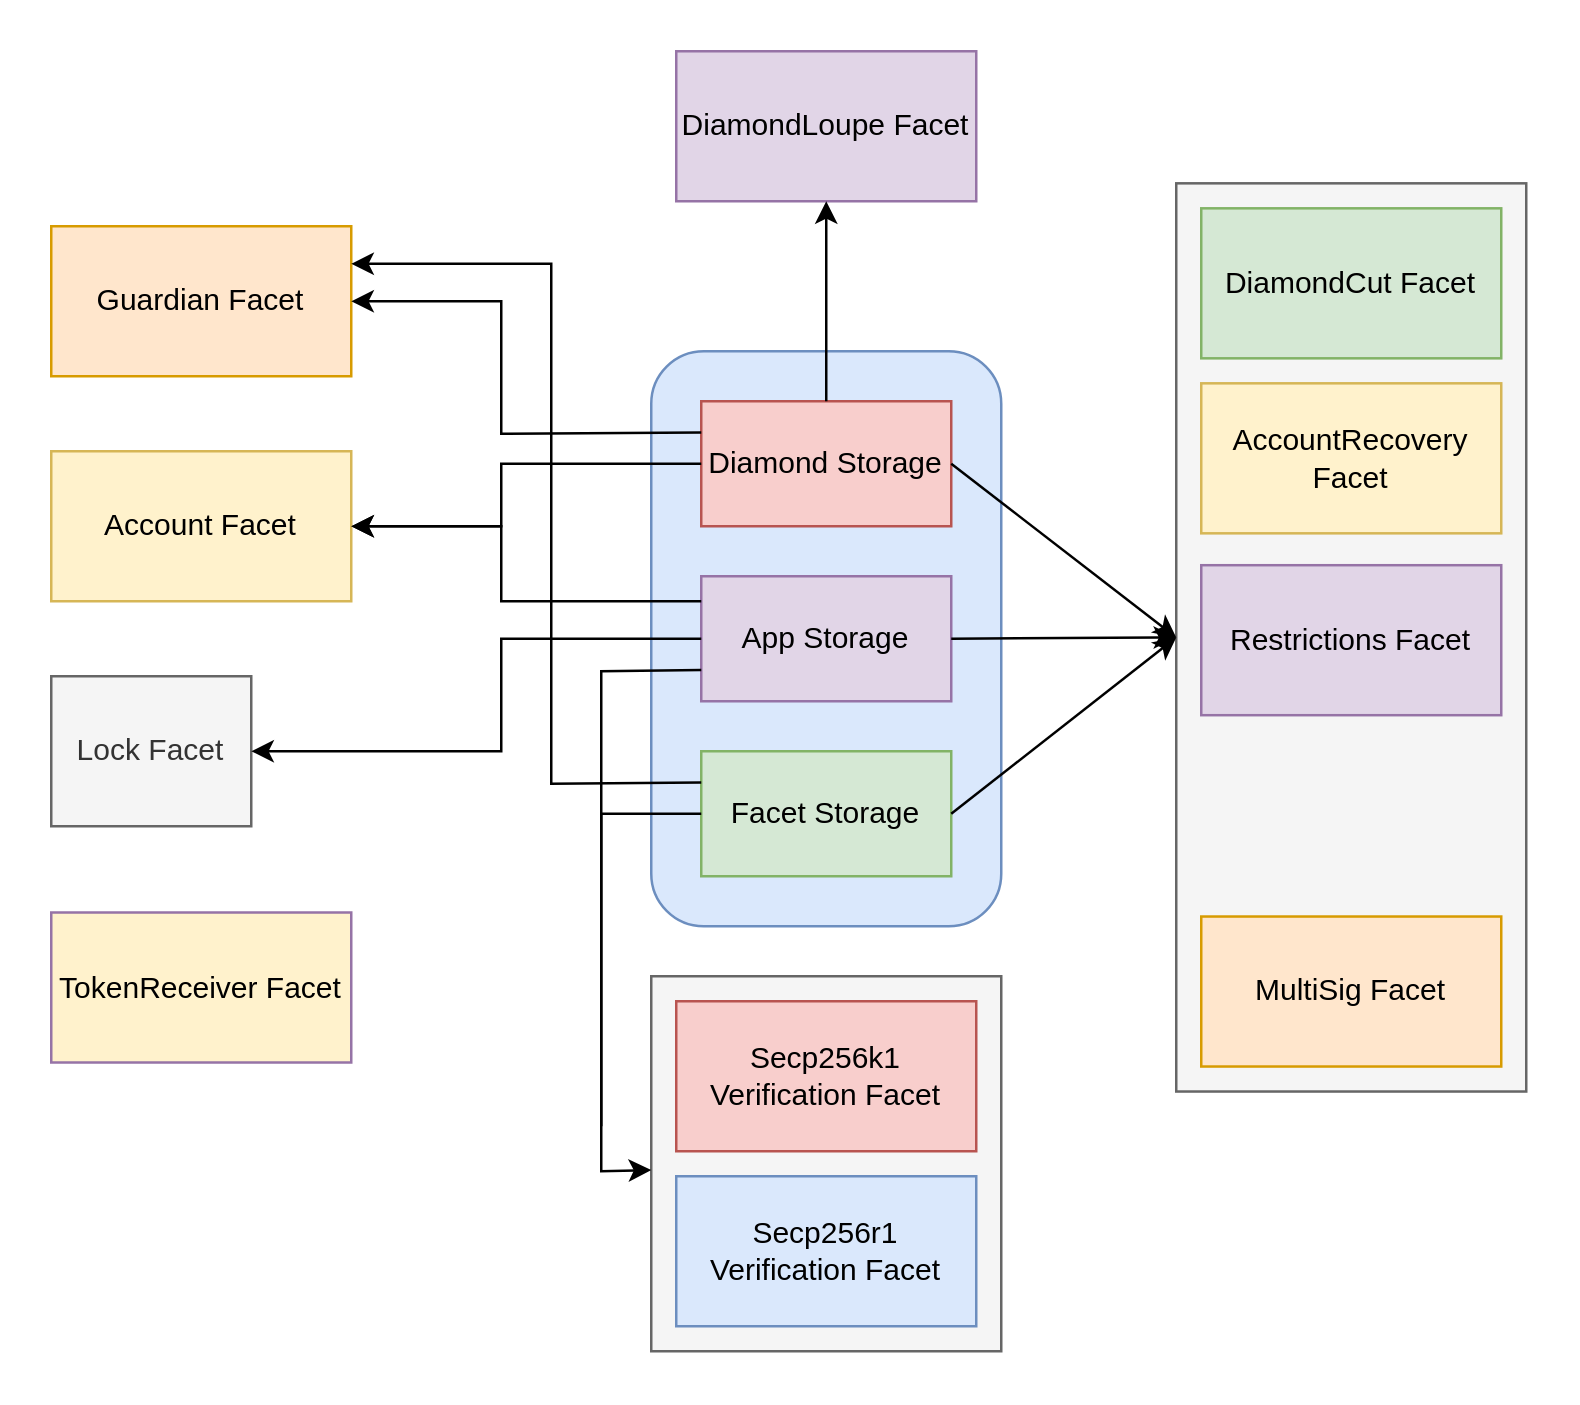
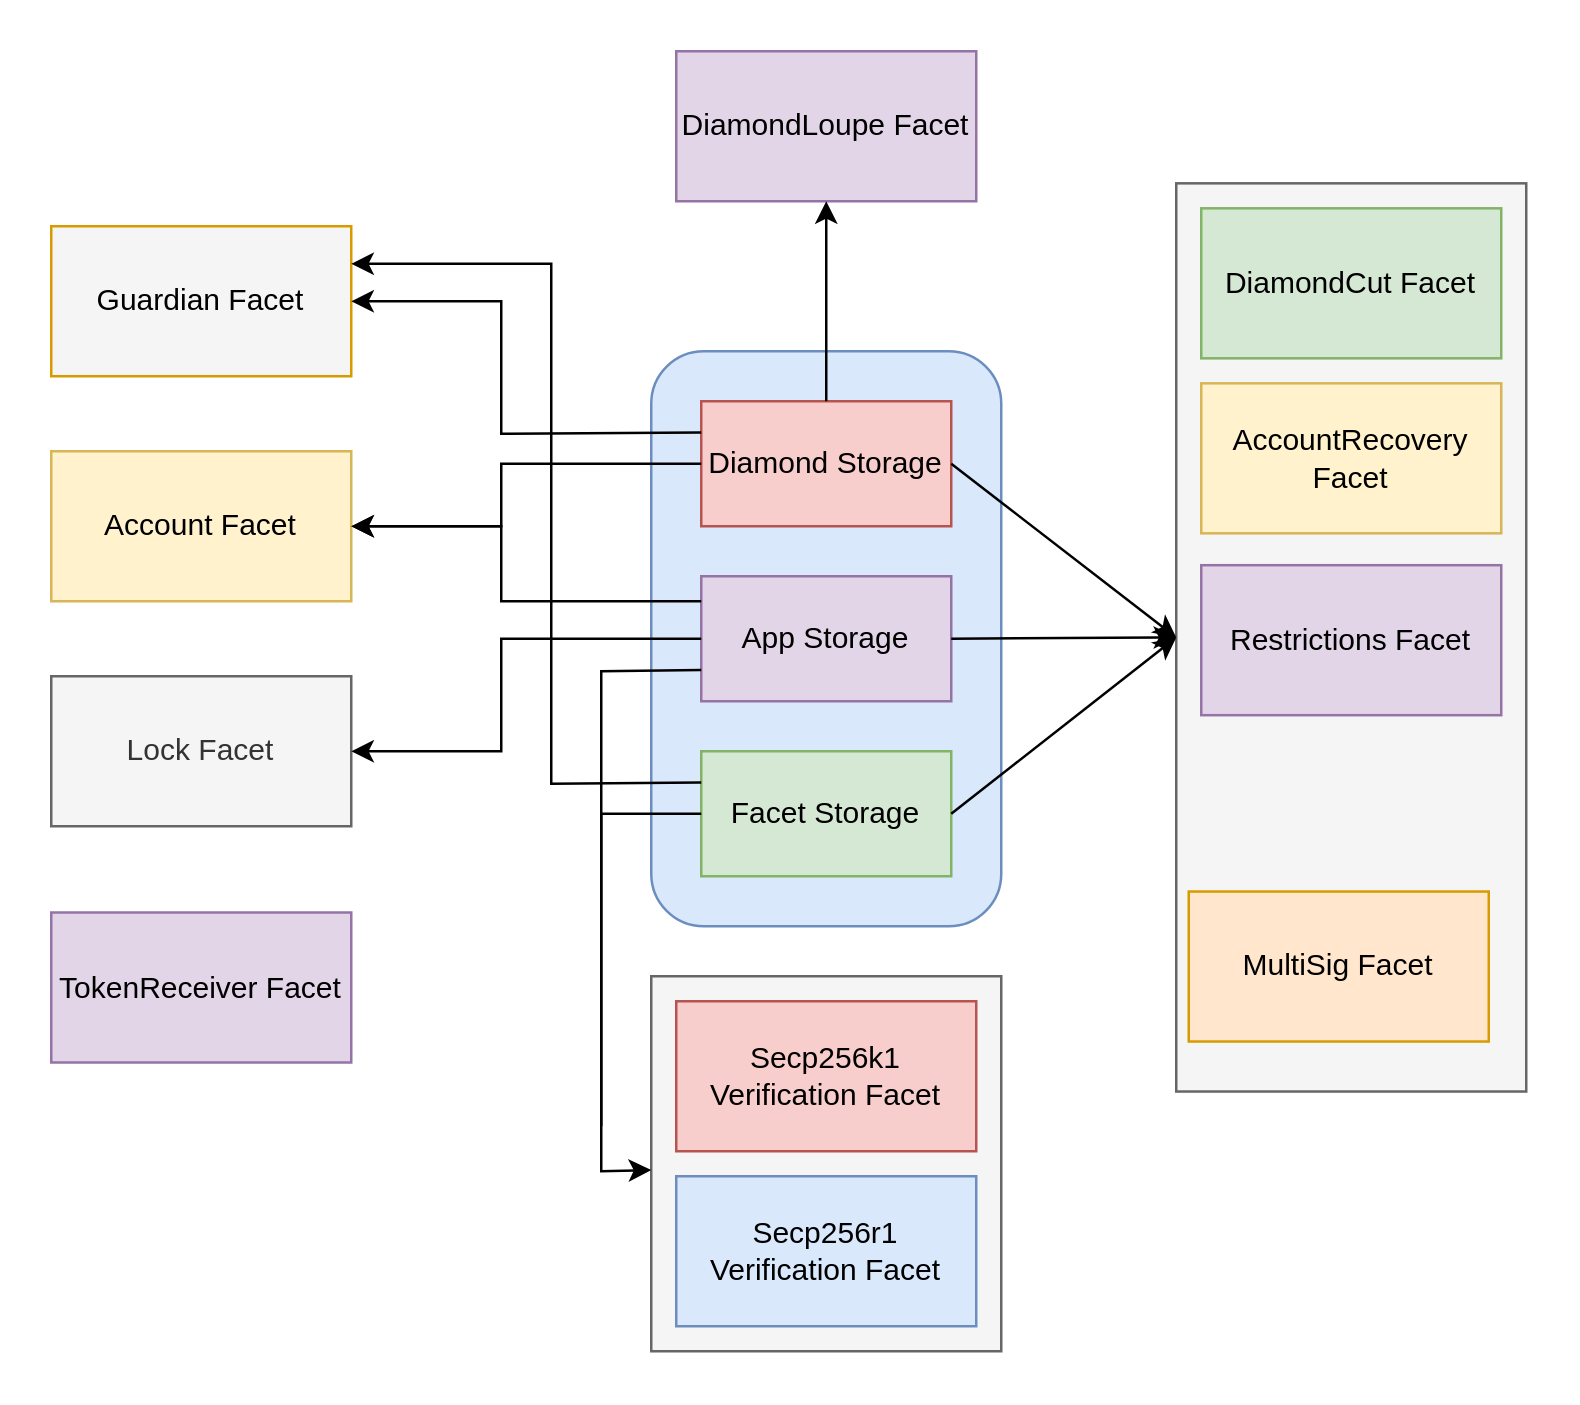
node "Guardian Facet": fillcolor #ffe6cc -> #f5f5f5
node "Lock Facet": size 200x150 -> 300x150
node "TokenReceiver Facet": fillcolor #fff2cc -> #e1d5e7
node "MultiSig Facet": moved (1351, 992) -> (1339, 967)
